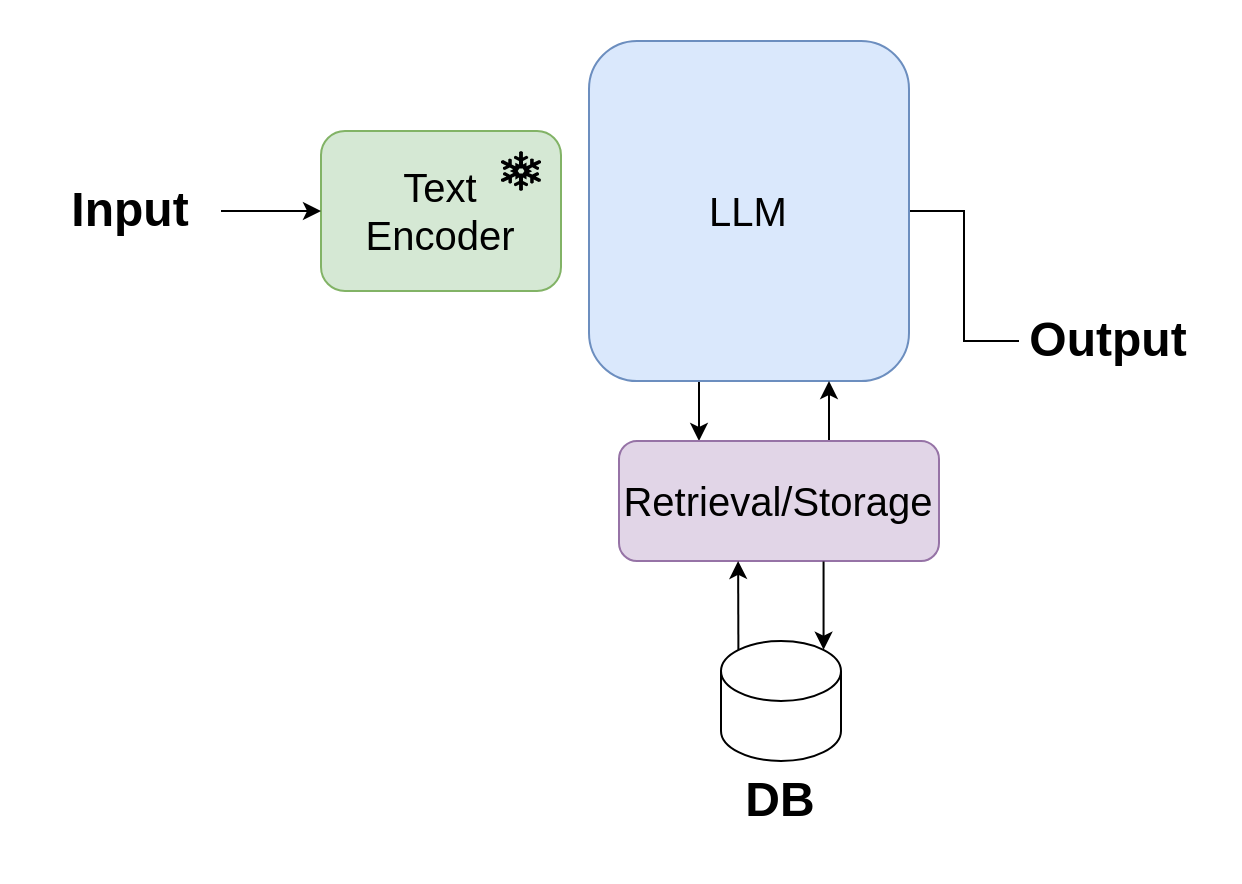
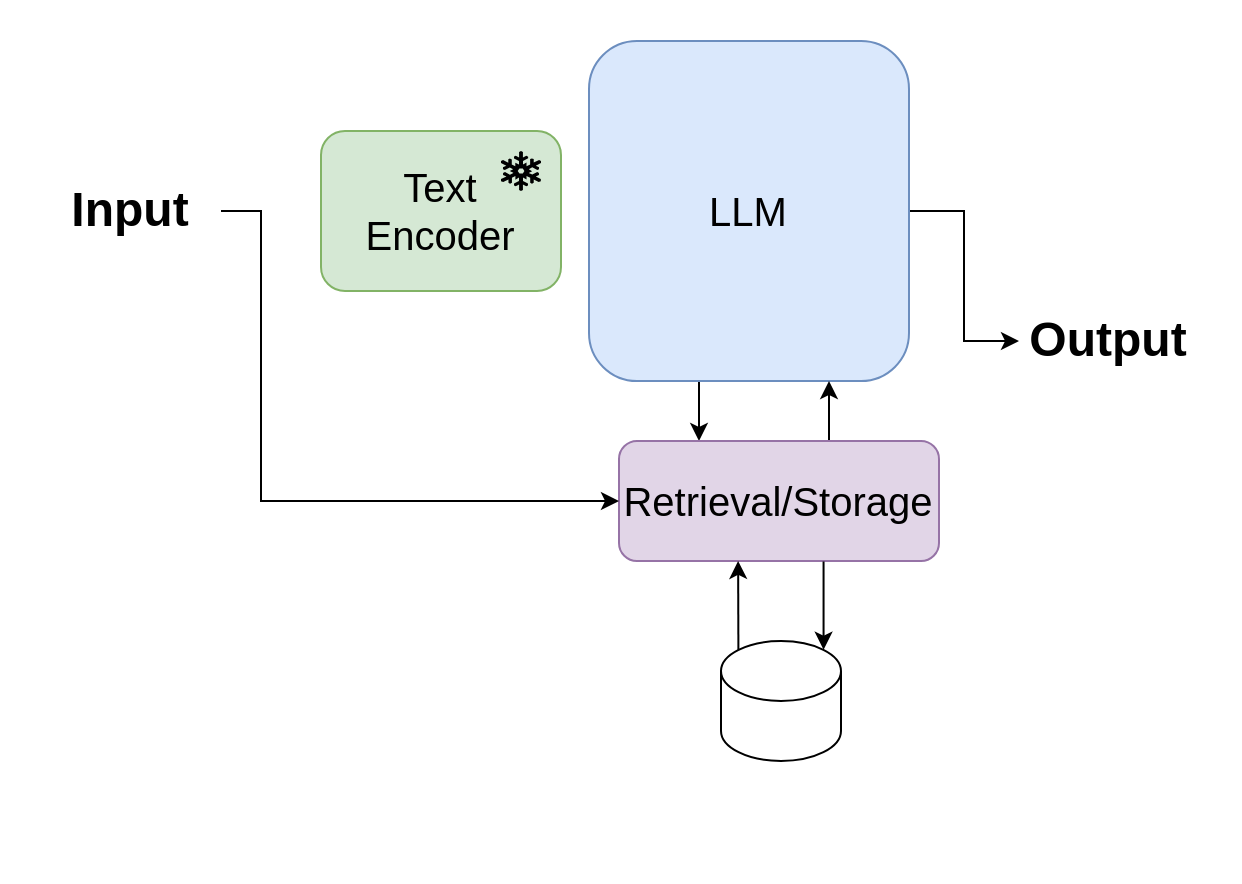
edge "Input" -> "Text Encoder": removed
edge "LLM" -- "Output": arrowhead none -> classic
edge "Input" -> "Retrieval/Storage": added
node "DB": removed
